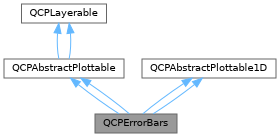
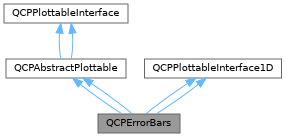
node "QCPLayerable": label "QCPLayerable" -> "QCPPlottableInterface"
node "QCPAbstractPlottable1D": label "QCPAbstractPlottable1D" -> "QCPPlottableInterface1D"
